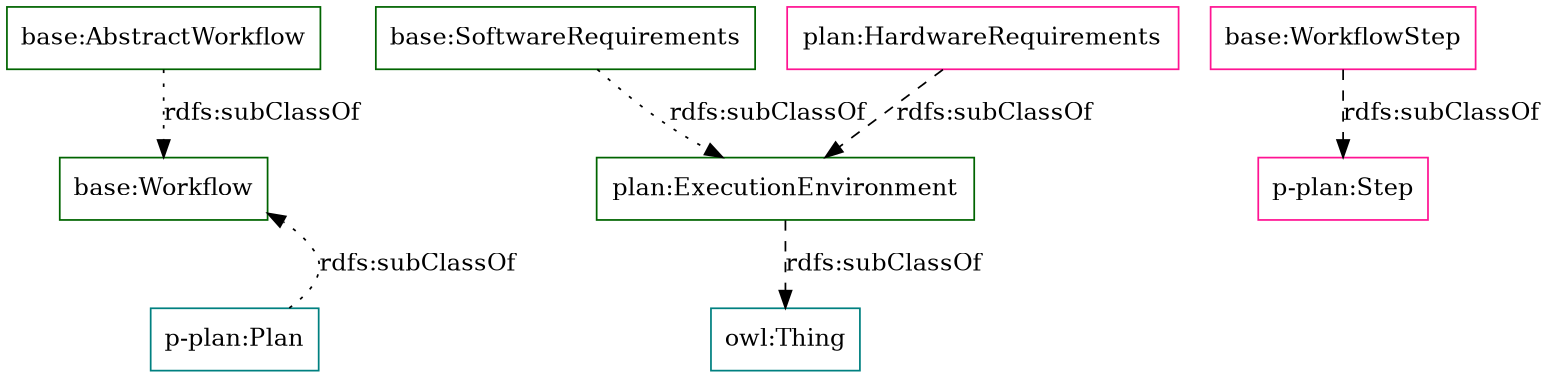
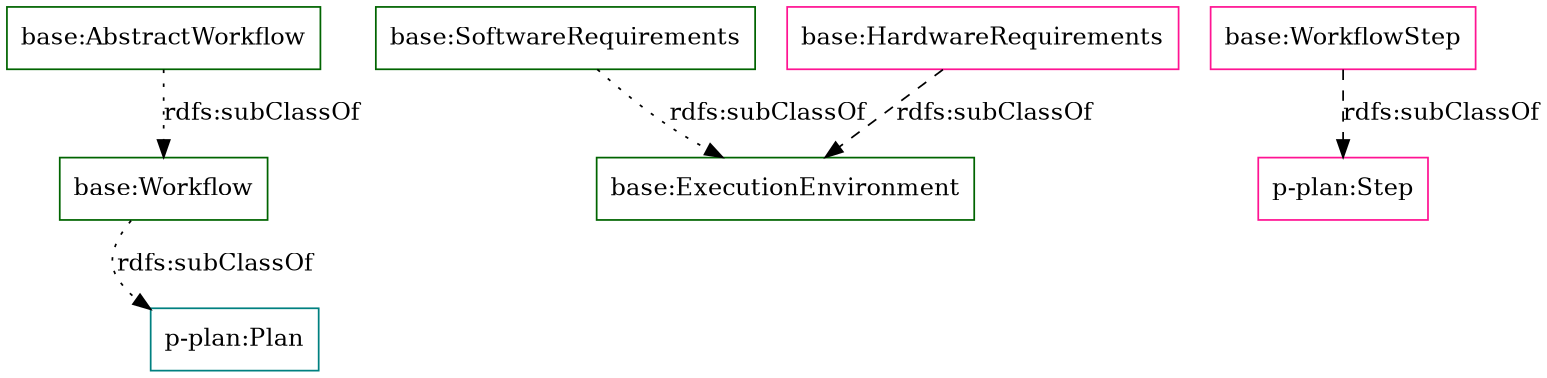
node "plan:HardwareRequirements": label "plan:HardwareRequirements" -> "base:HardwareRequirements"
node "plan:ExecutionEnvironment": label "plan:ExecutionEnvironment" -> "base:ExecutionEnvironment"
edge "p-plan:Plan" -> "base:Workflow": reversed
node "owl:Thing": removed
